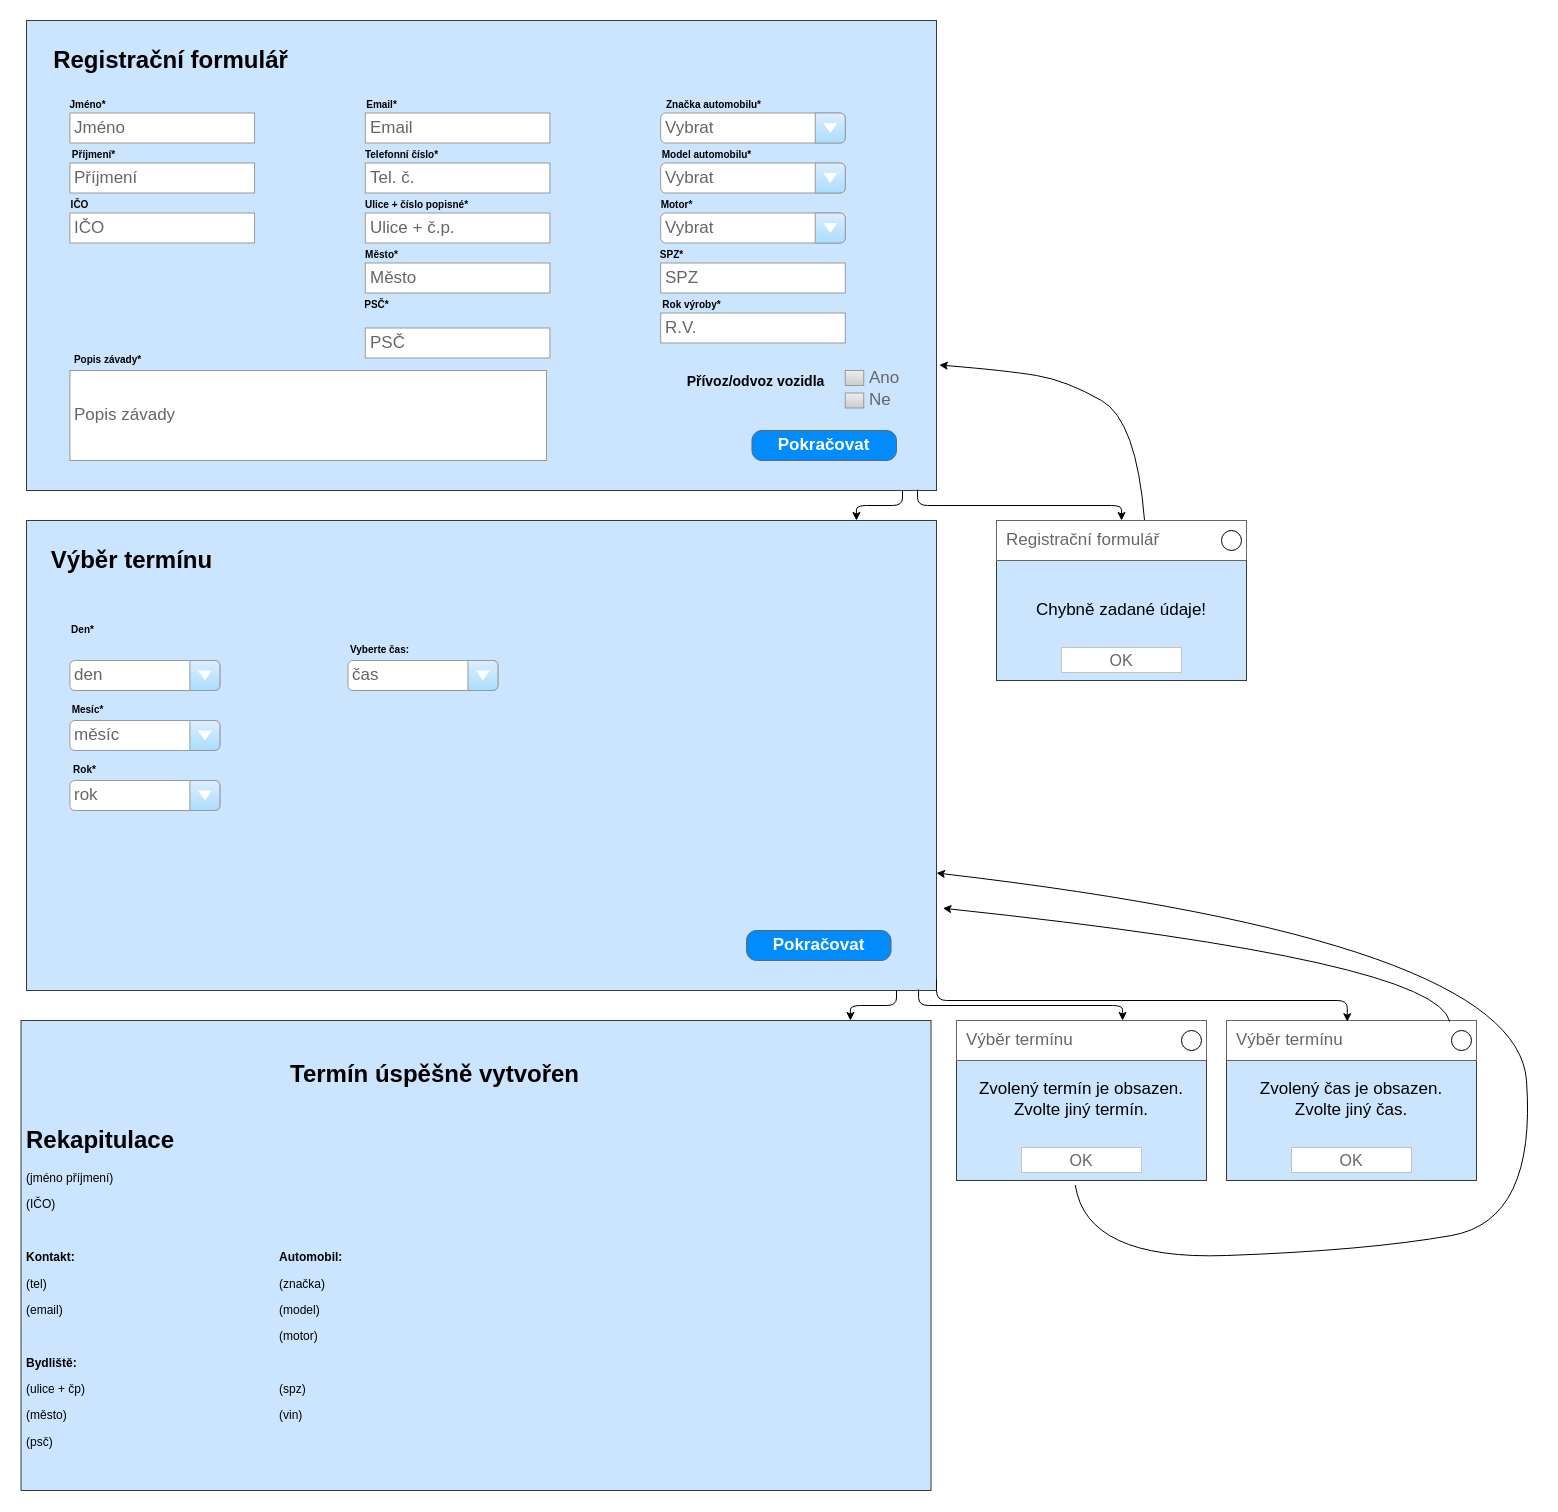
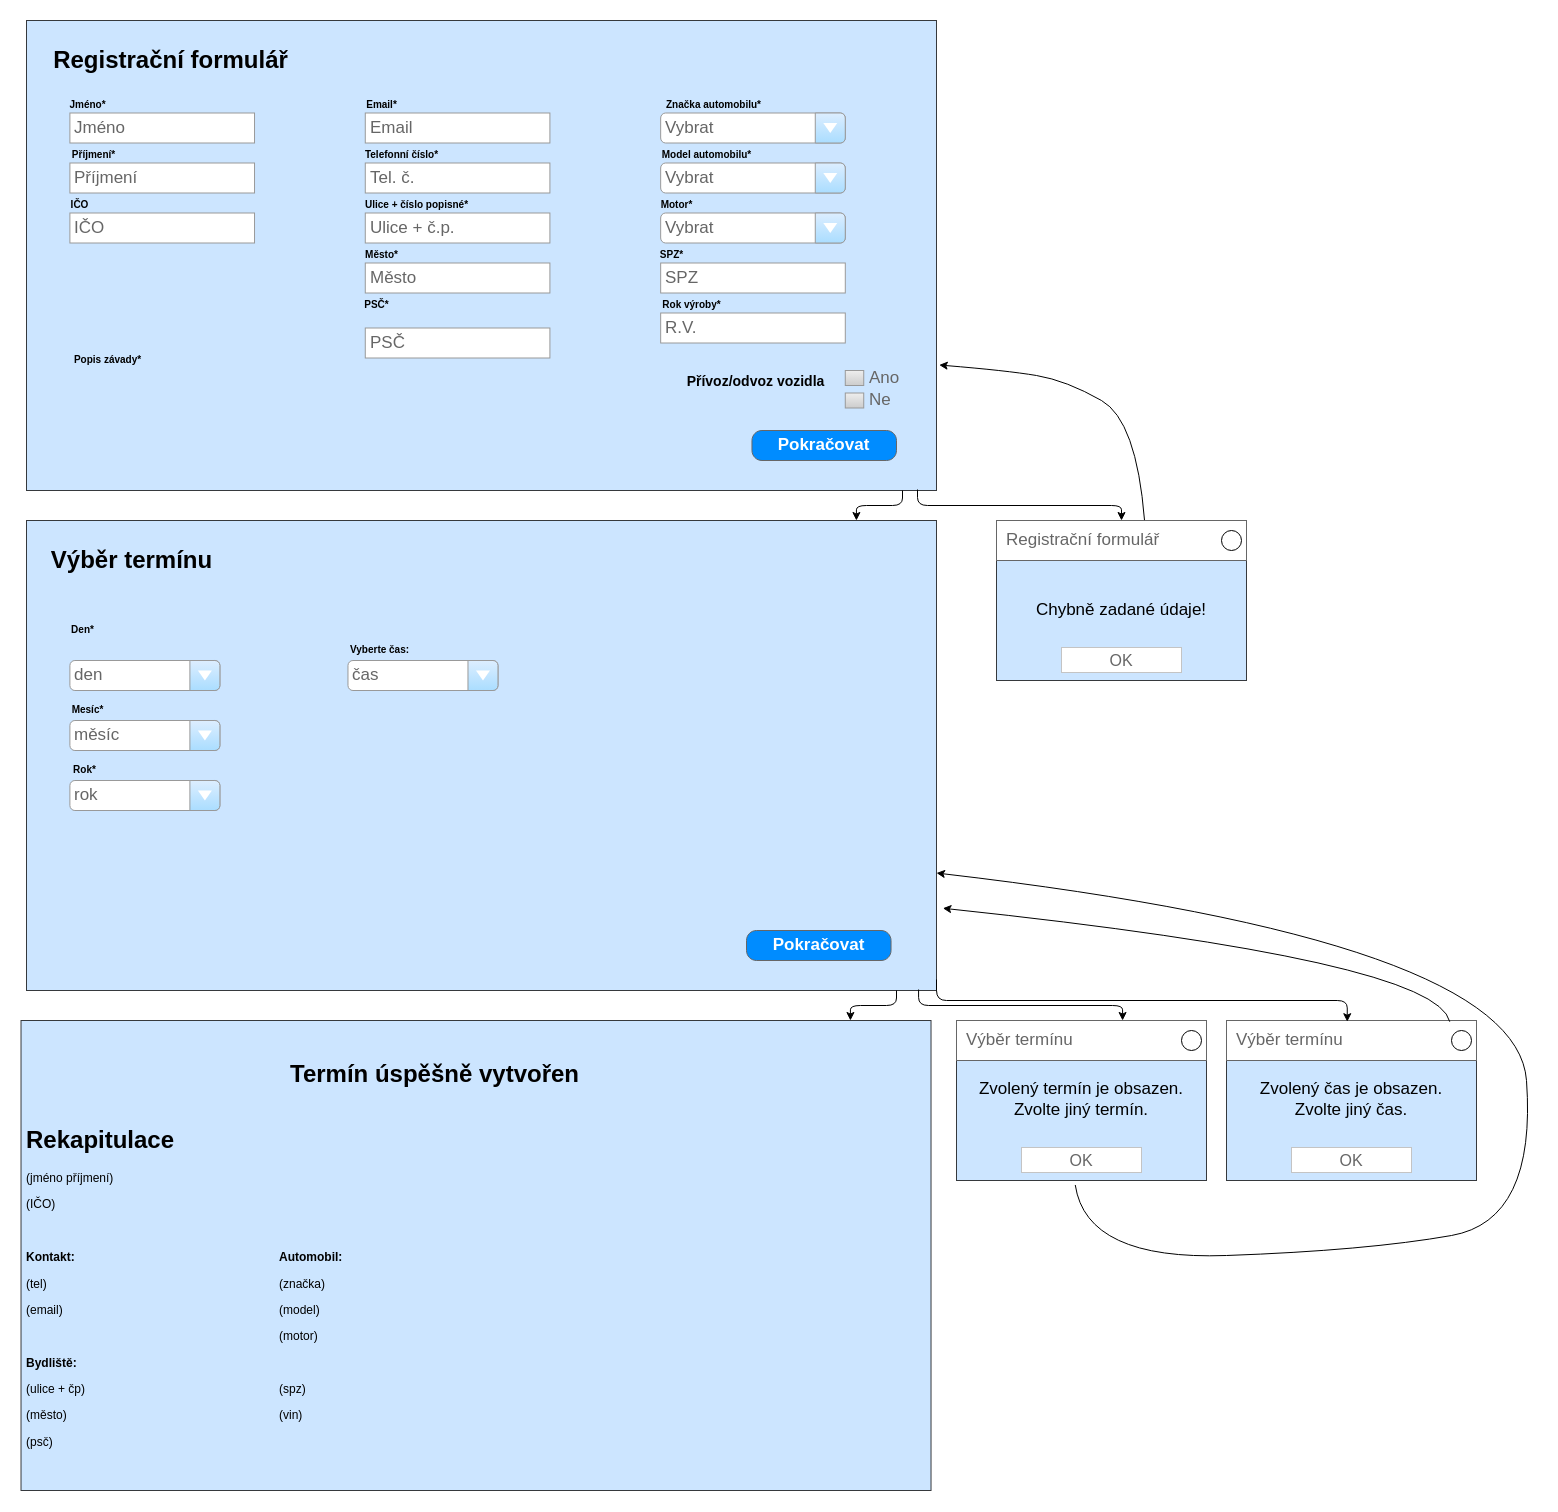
node "Popis závady": removed
